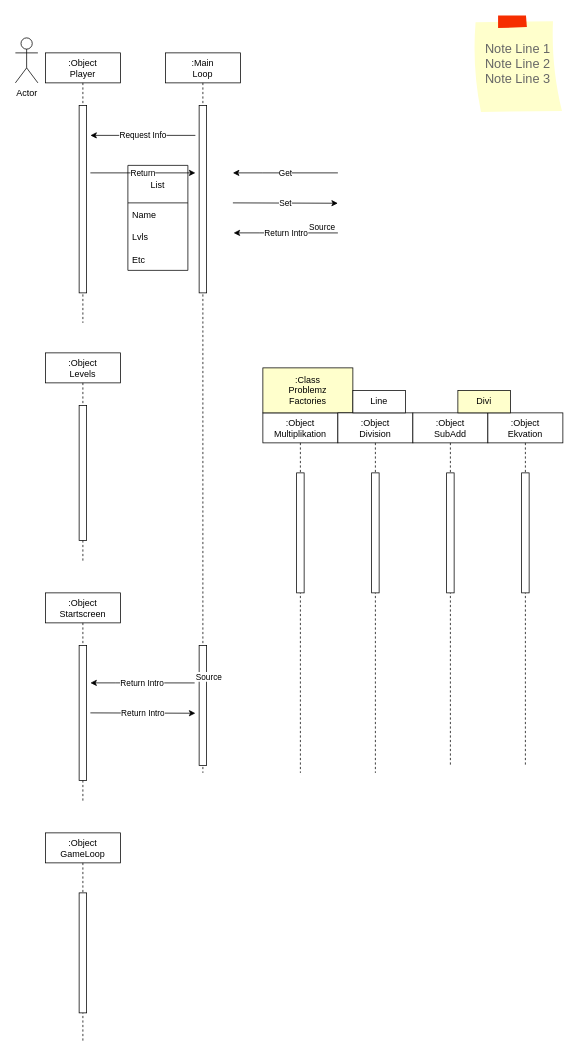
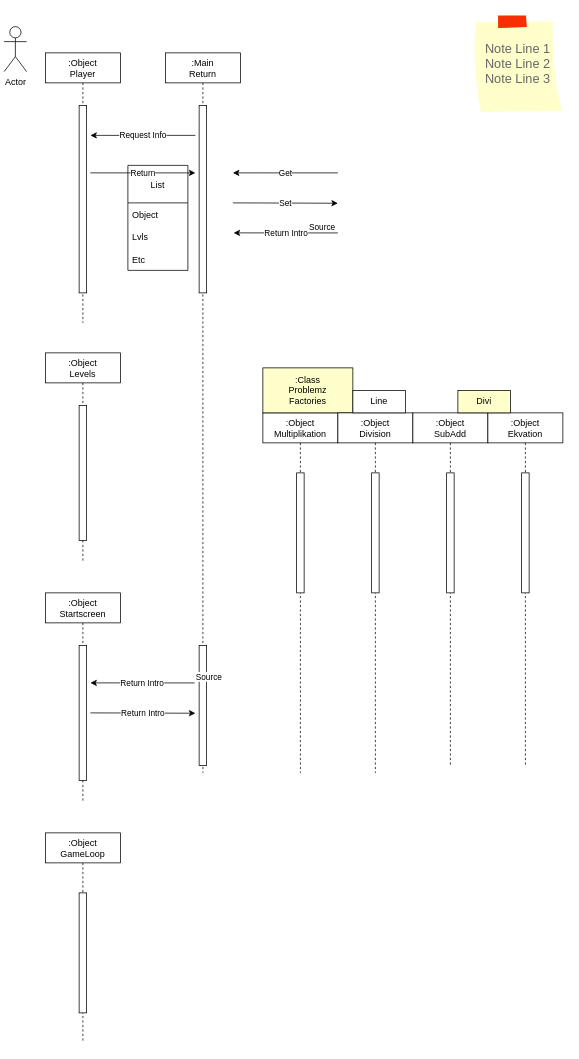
node "Actor": moved (27, 60) -> (15, 49)
node ":Main Loop": label ":Main Loop" -> ":Main Return"
node "Name": label "Name" -> "Object"
